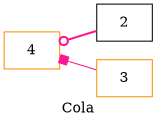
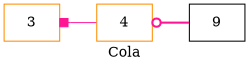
node "2": label "2" -> "9"
edge "3" -> "4": reversed
